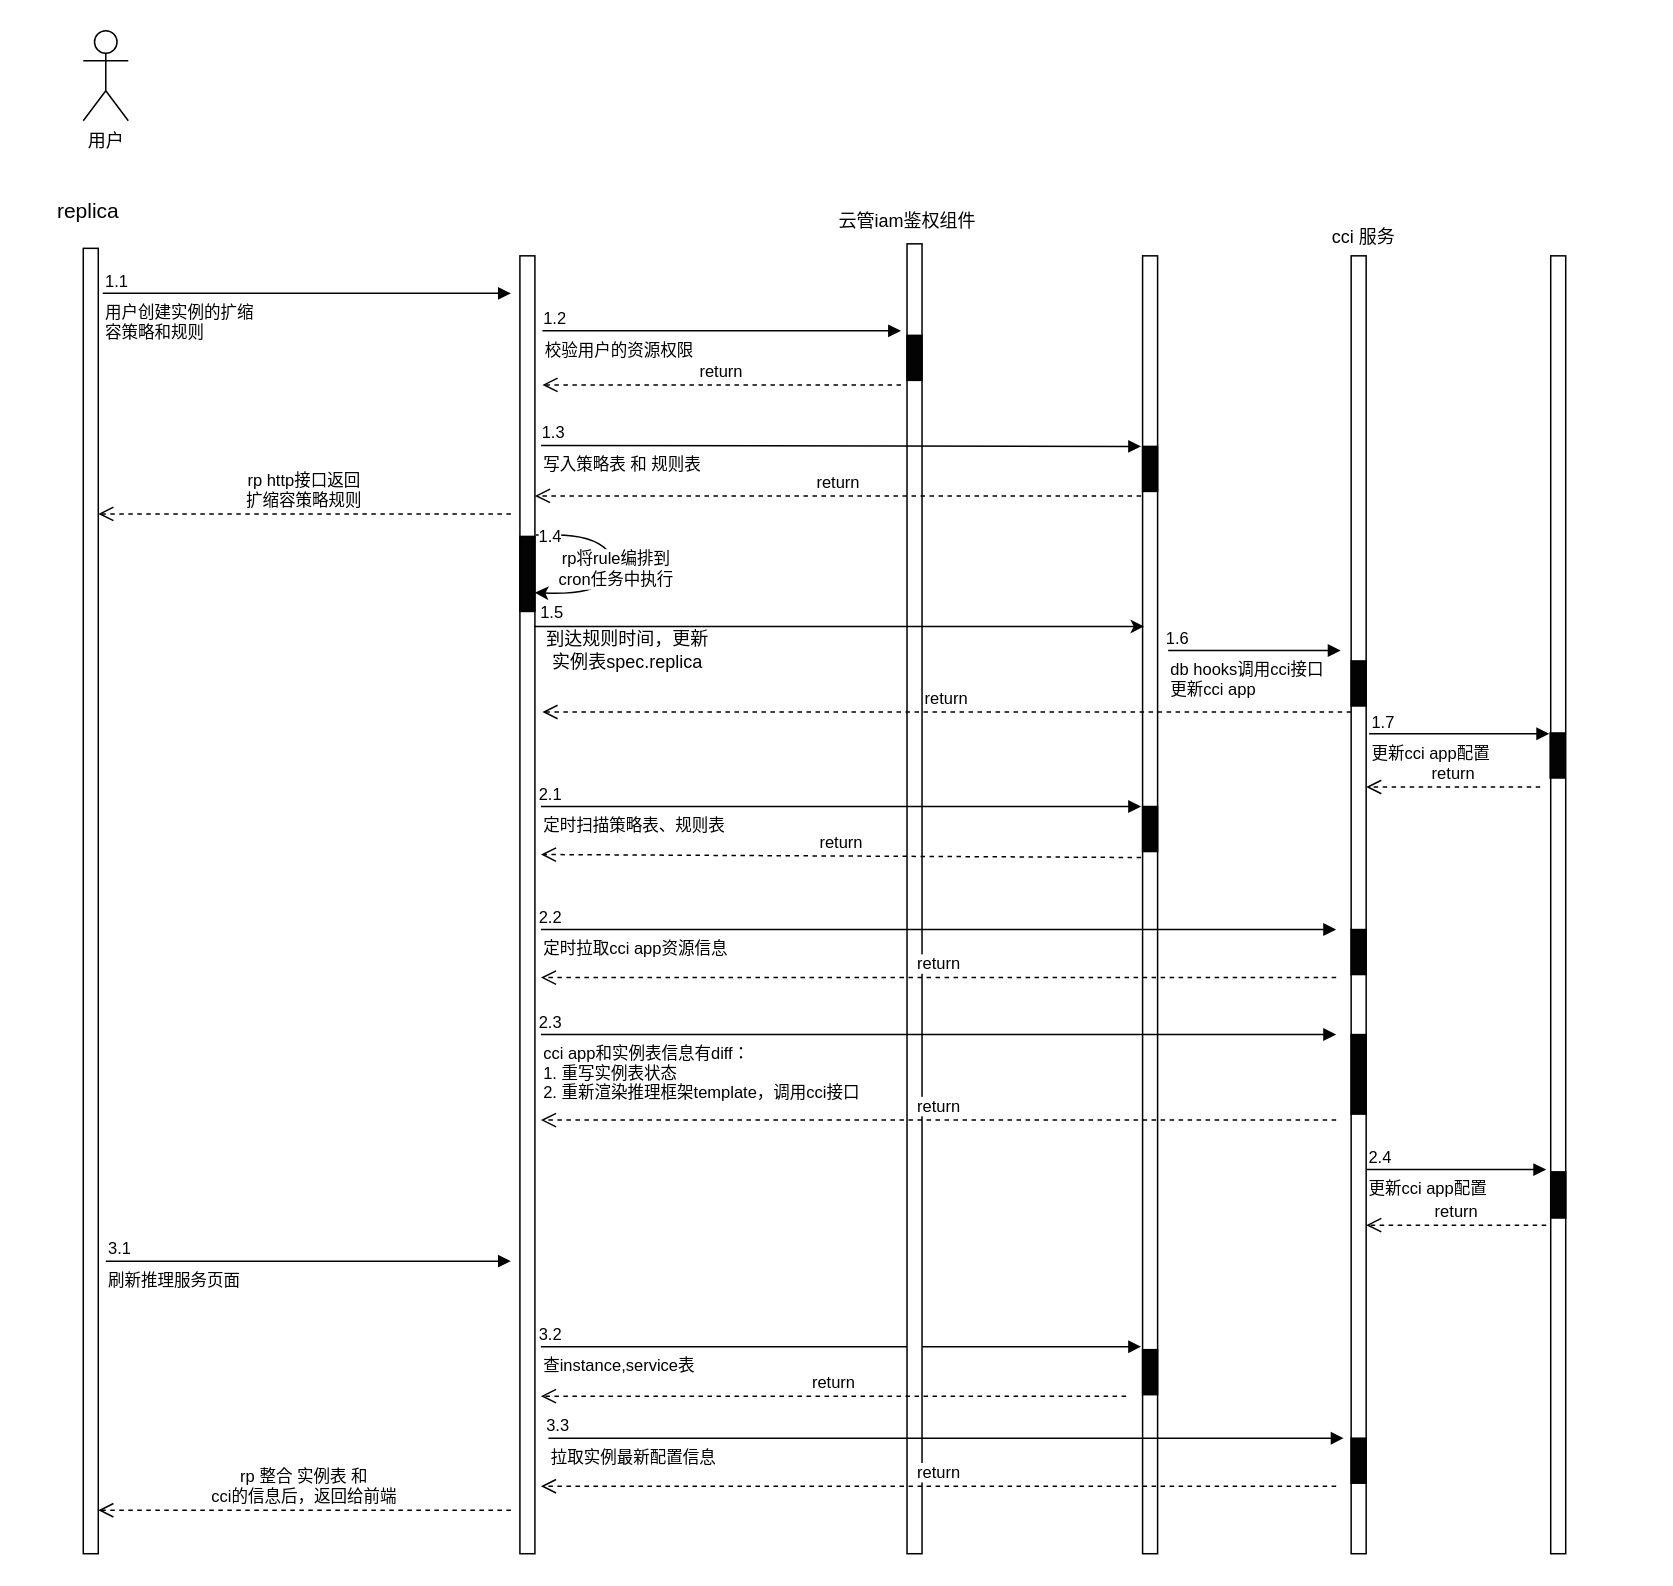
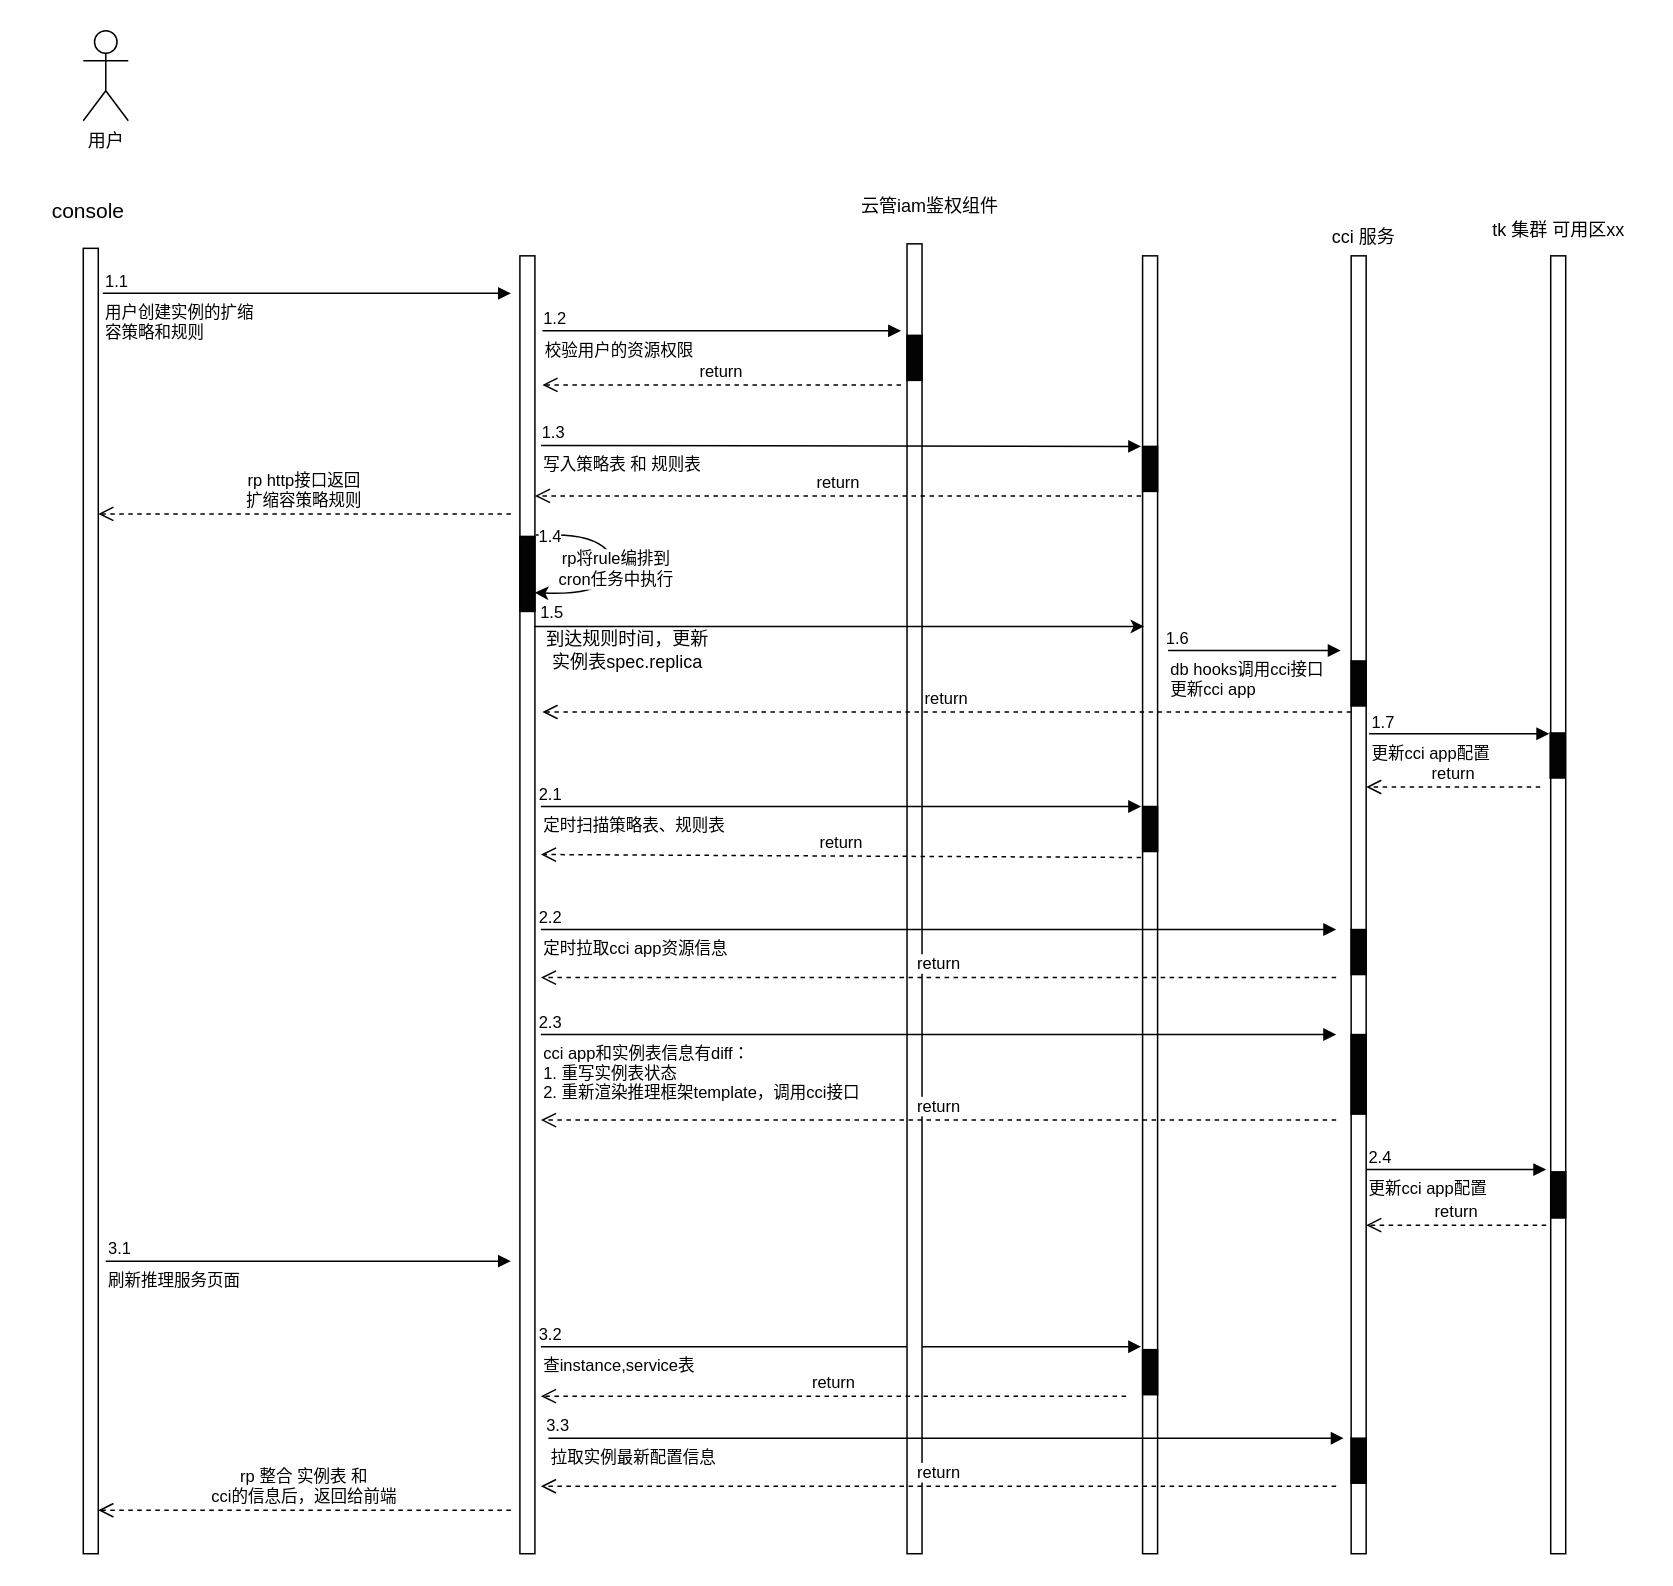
node "replica": label "replica" -> "console"
node "云管iam鉴权组件": moved (907, 221) -> (929, 206)
node "tk 集群 可用区xx": added
